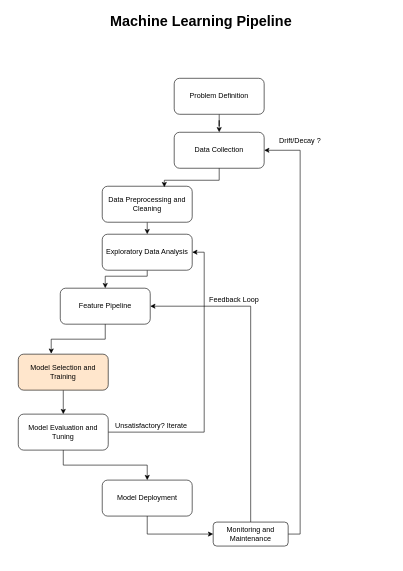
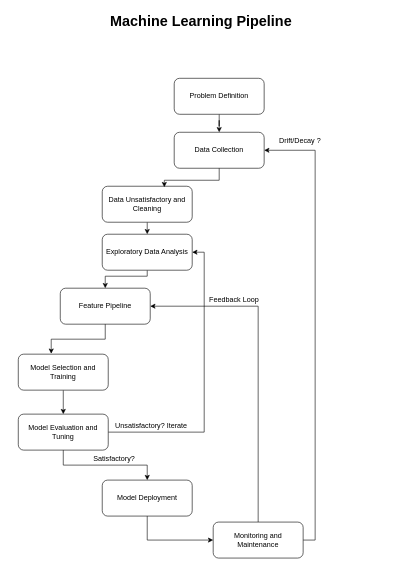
node "Data Preprocessing and Cleaning": label "Data Preprocessing and Cleaning" -> "Data Unsatisfactory and Cleaning"
node "Model Selection and Training": fillcolor #ffe6cc -> #ffffff
node "Satisfactory?": added
node "Monitoring and Maintenance": size 75x24 -> 90x36
